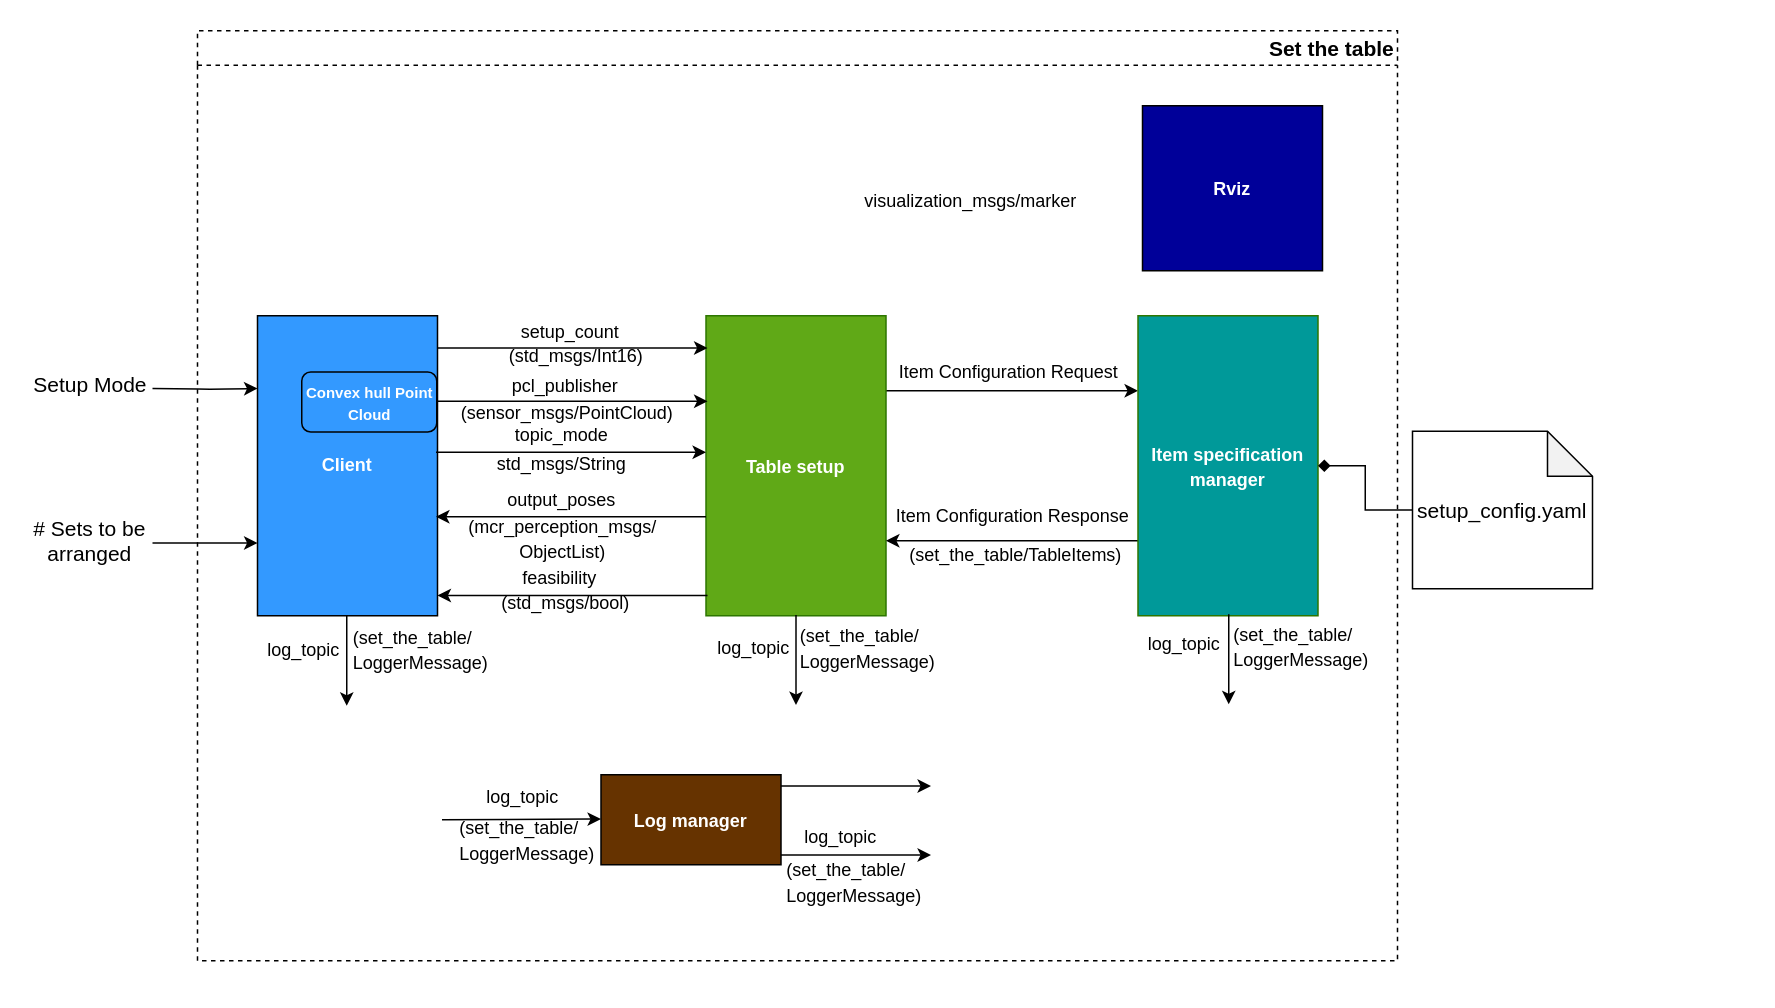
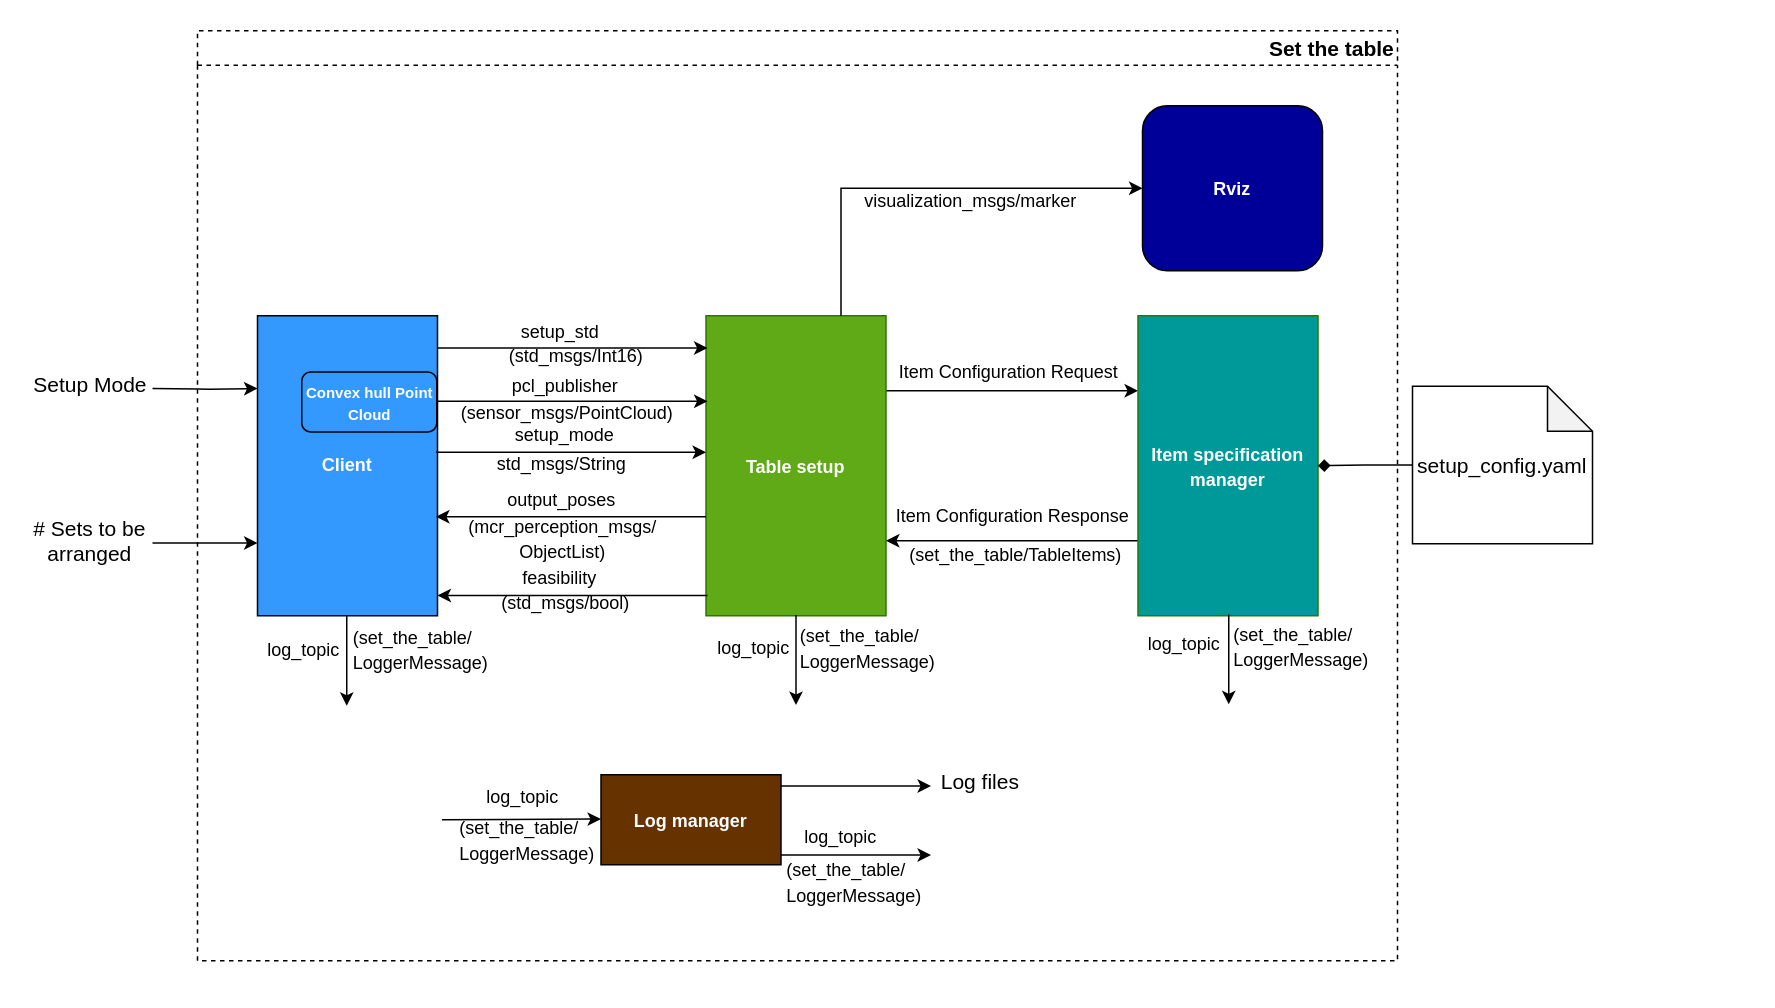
edge "Table setup" -> "Rviz": added
node "Rviz": shape rectangle -> rounded rectangle
node "setup_count": label "setup_count" -> "setup_std"
node "topic_mode": label "topic_mode" -> "setup_mode"
node "setup_config.yaml": moved (1502, 510) -> (1502, 465)
node "Log files": added
